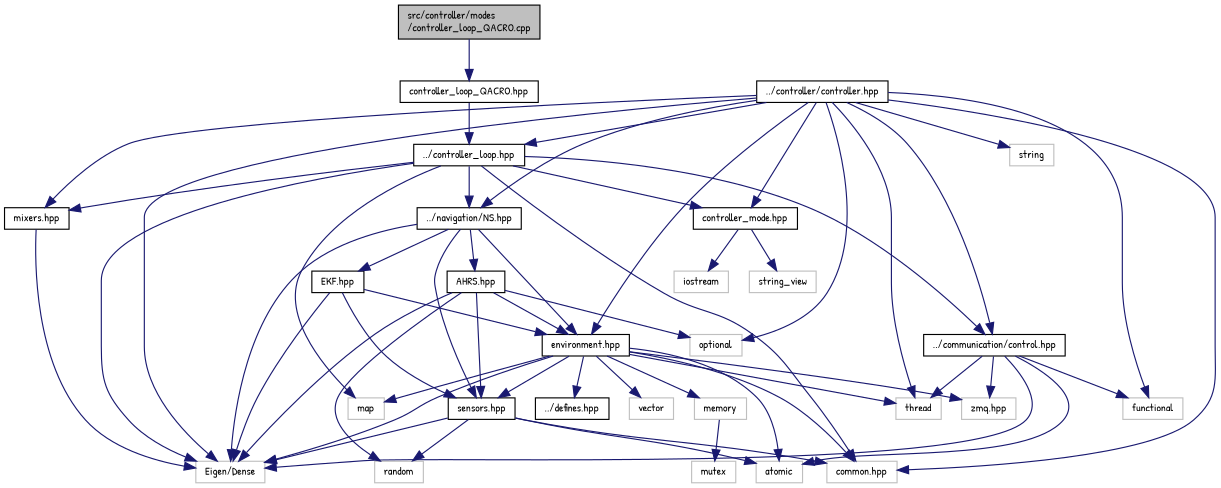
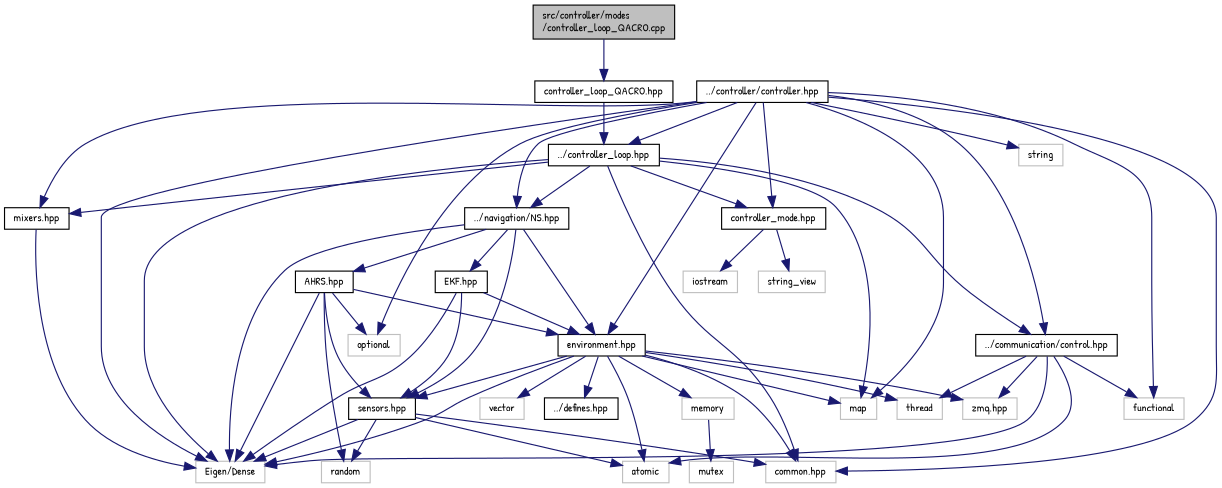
edge "../controller/controller.hpp" -> "thread": now "../controller/controller.hpp" -> "map"
